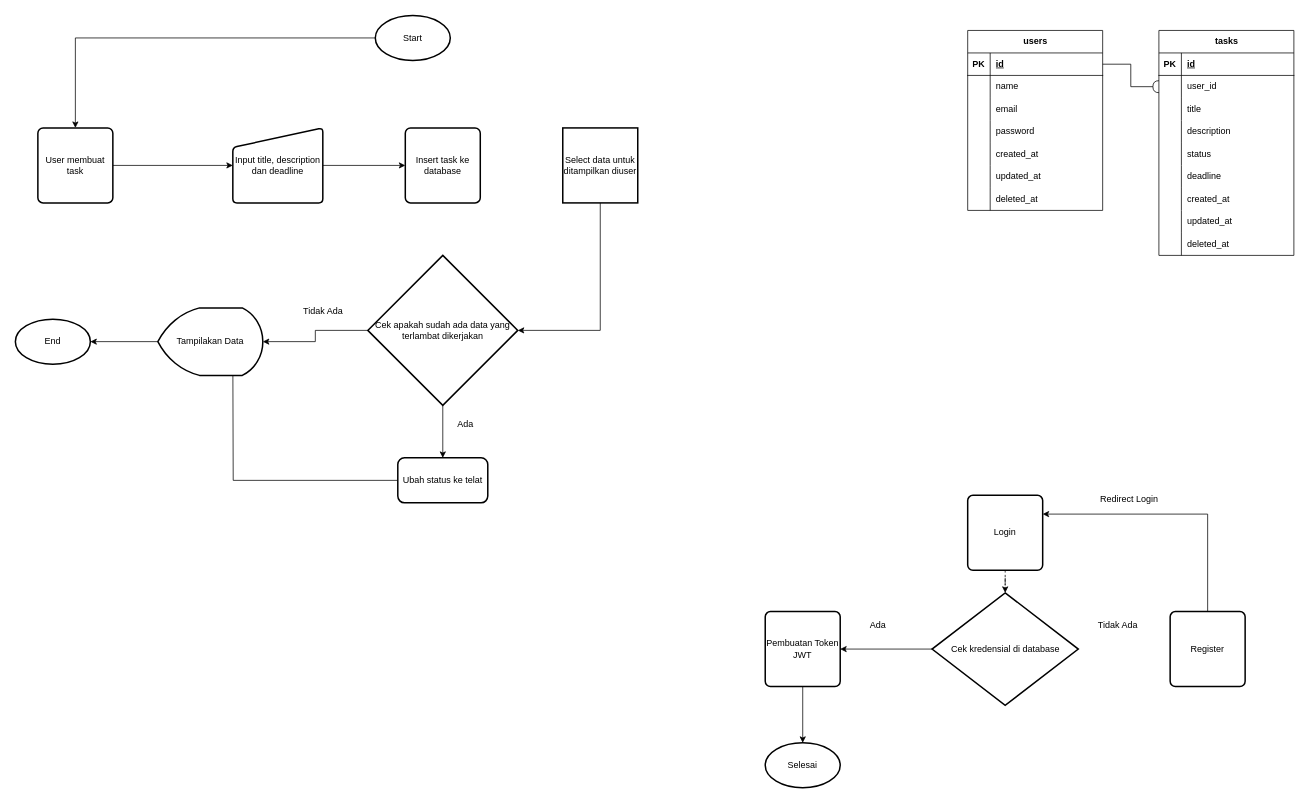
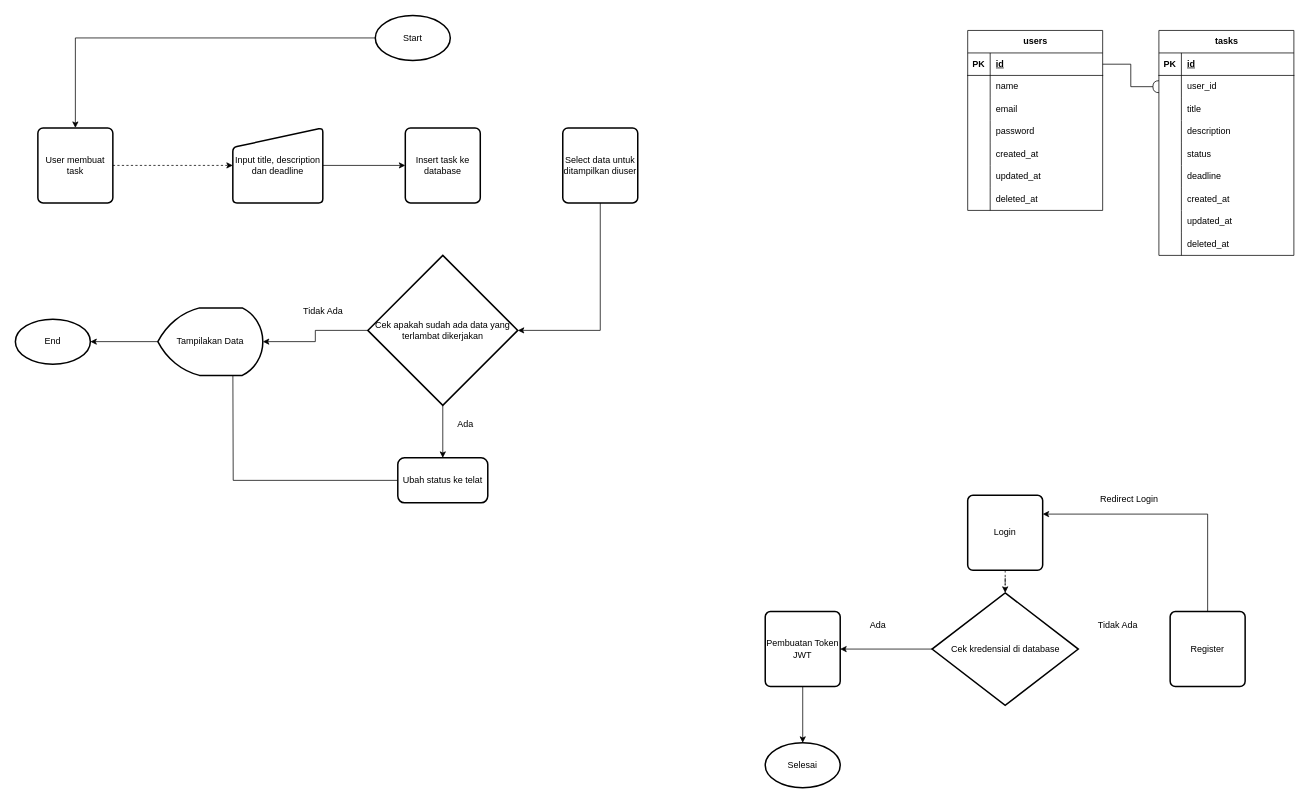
edge "User membuat task" -> "Input title, description dan deadline": style solid -> dashed
node "Select data untuk ditampilkan diuser": shape rectangle -> rounded rectangle
